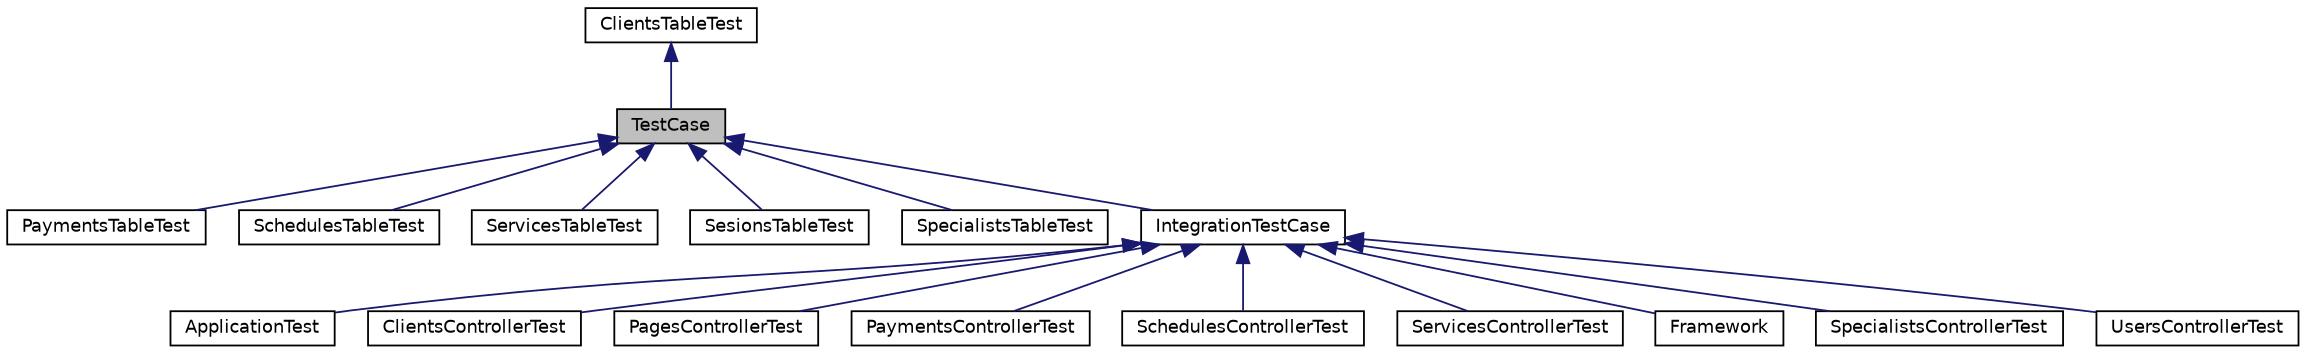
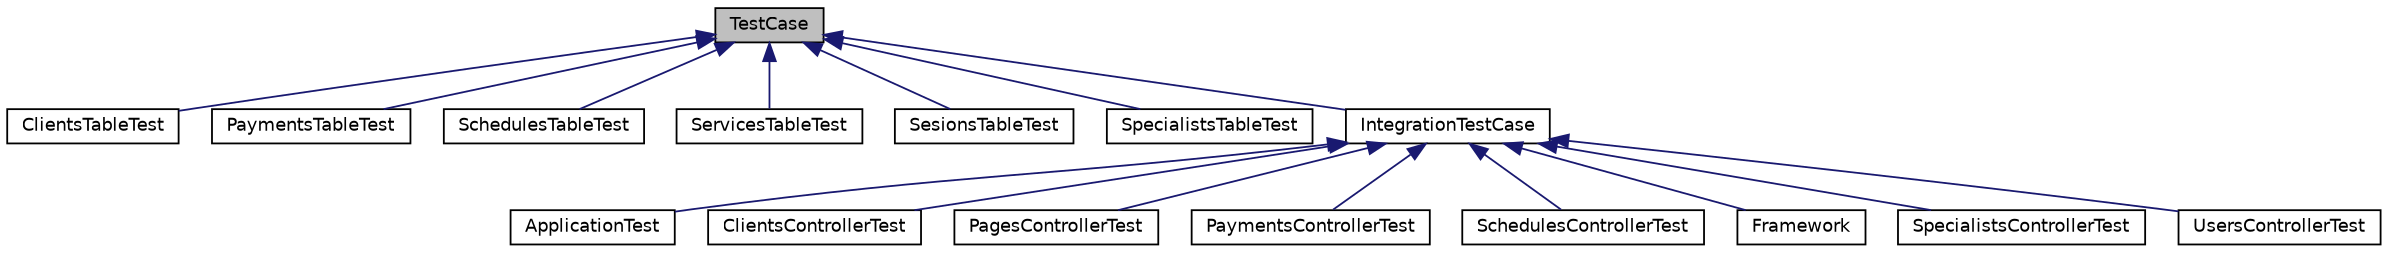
edge "TestCase" -> "ClientsTableTest": reversed
node "ServicesControllerTest": removed
